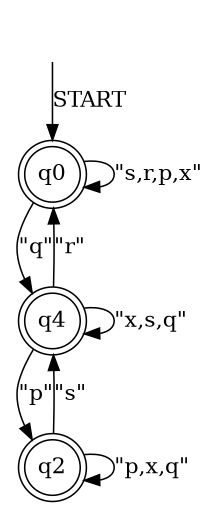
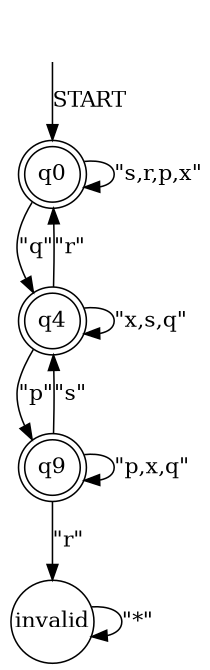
node "q2": label "q2" -> "q9"
node "invalid": added
